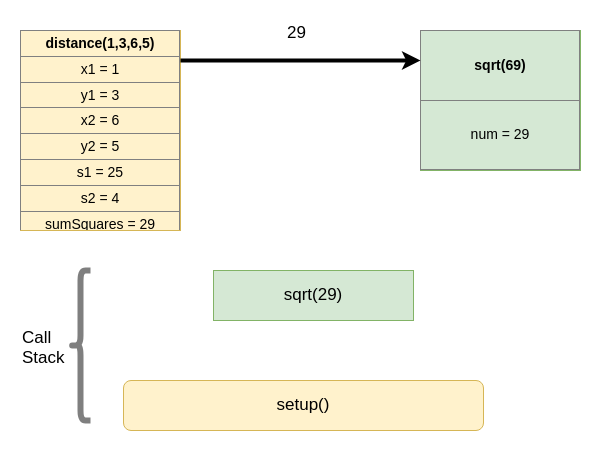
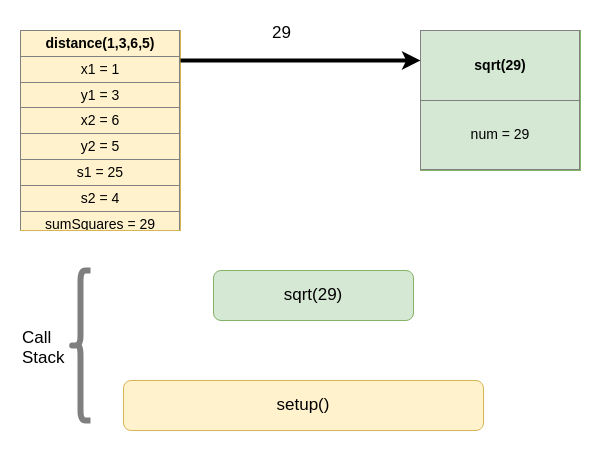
node "29": moved (301, 31) -> (286, 31)
node "sqrt(69) num = 29": label "sqrt(69) num = 29" -> "sqrt(29) num = 29"
node "sqrt(29)": shape rectangle -> rounded rectangle
